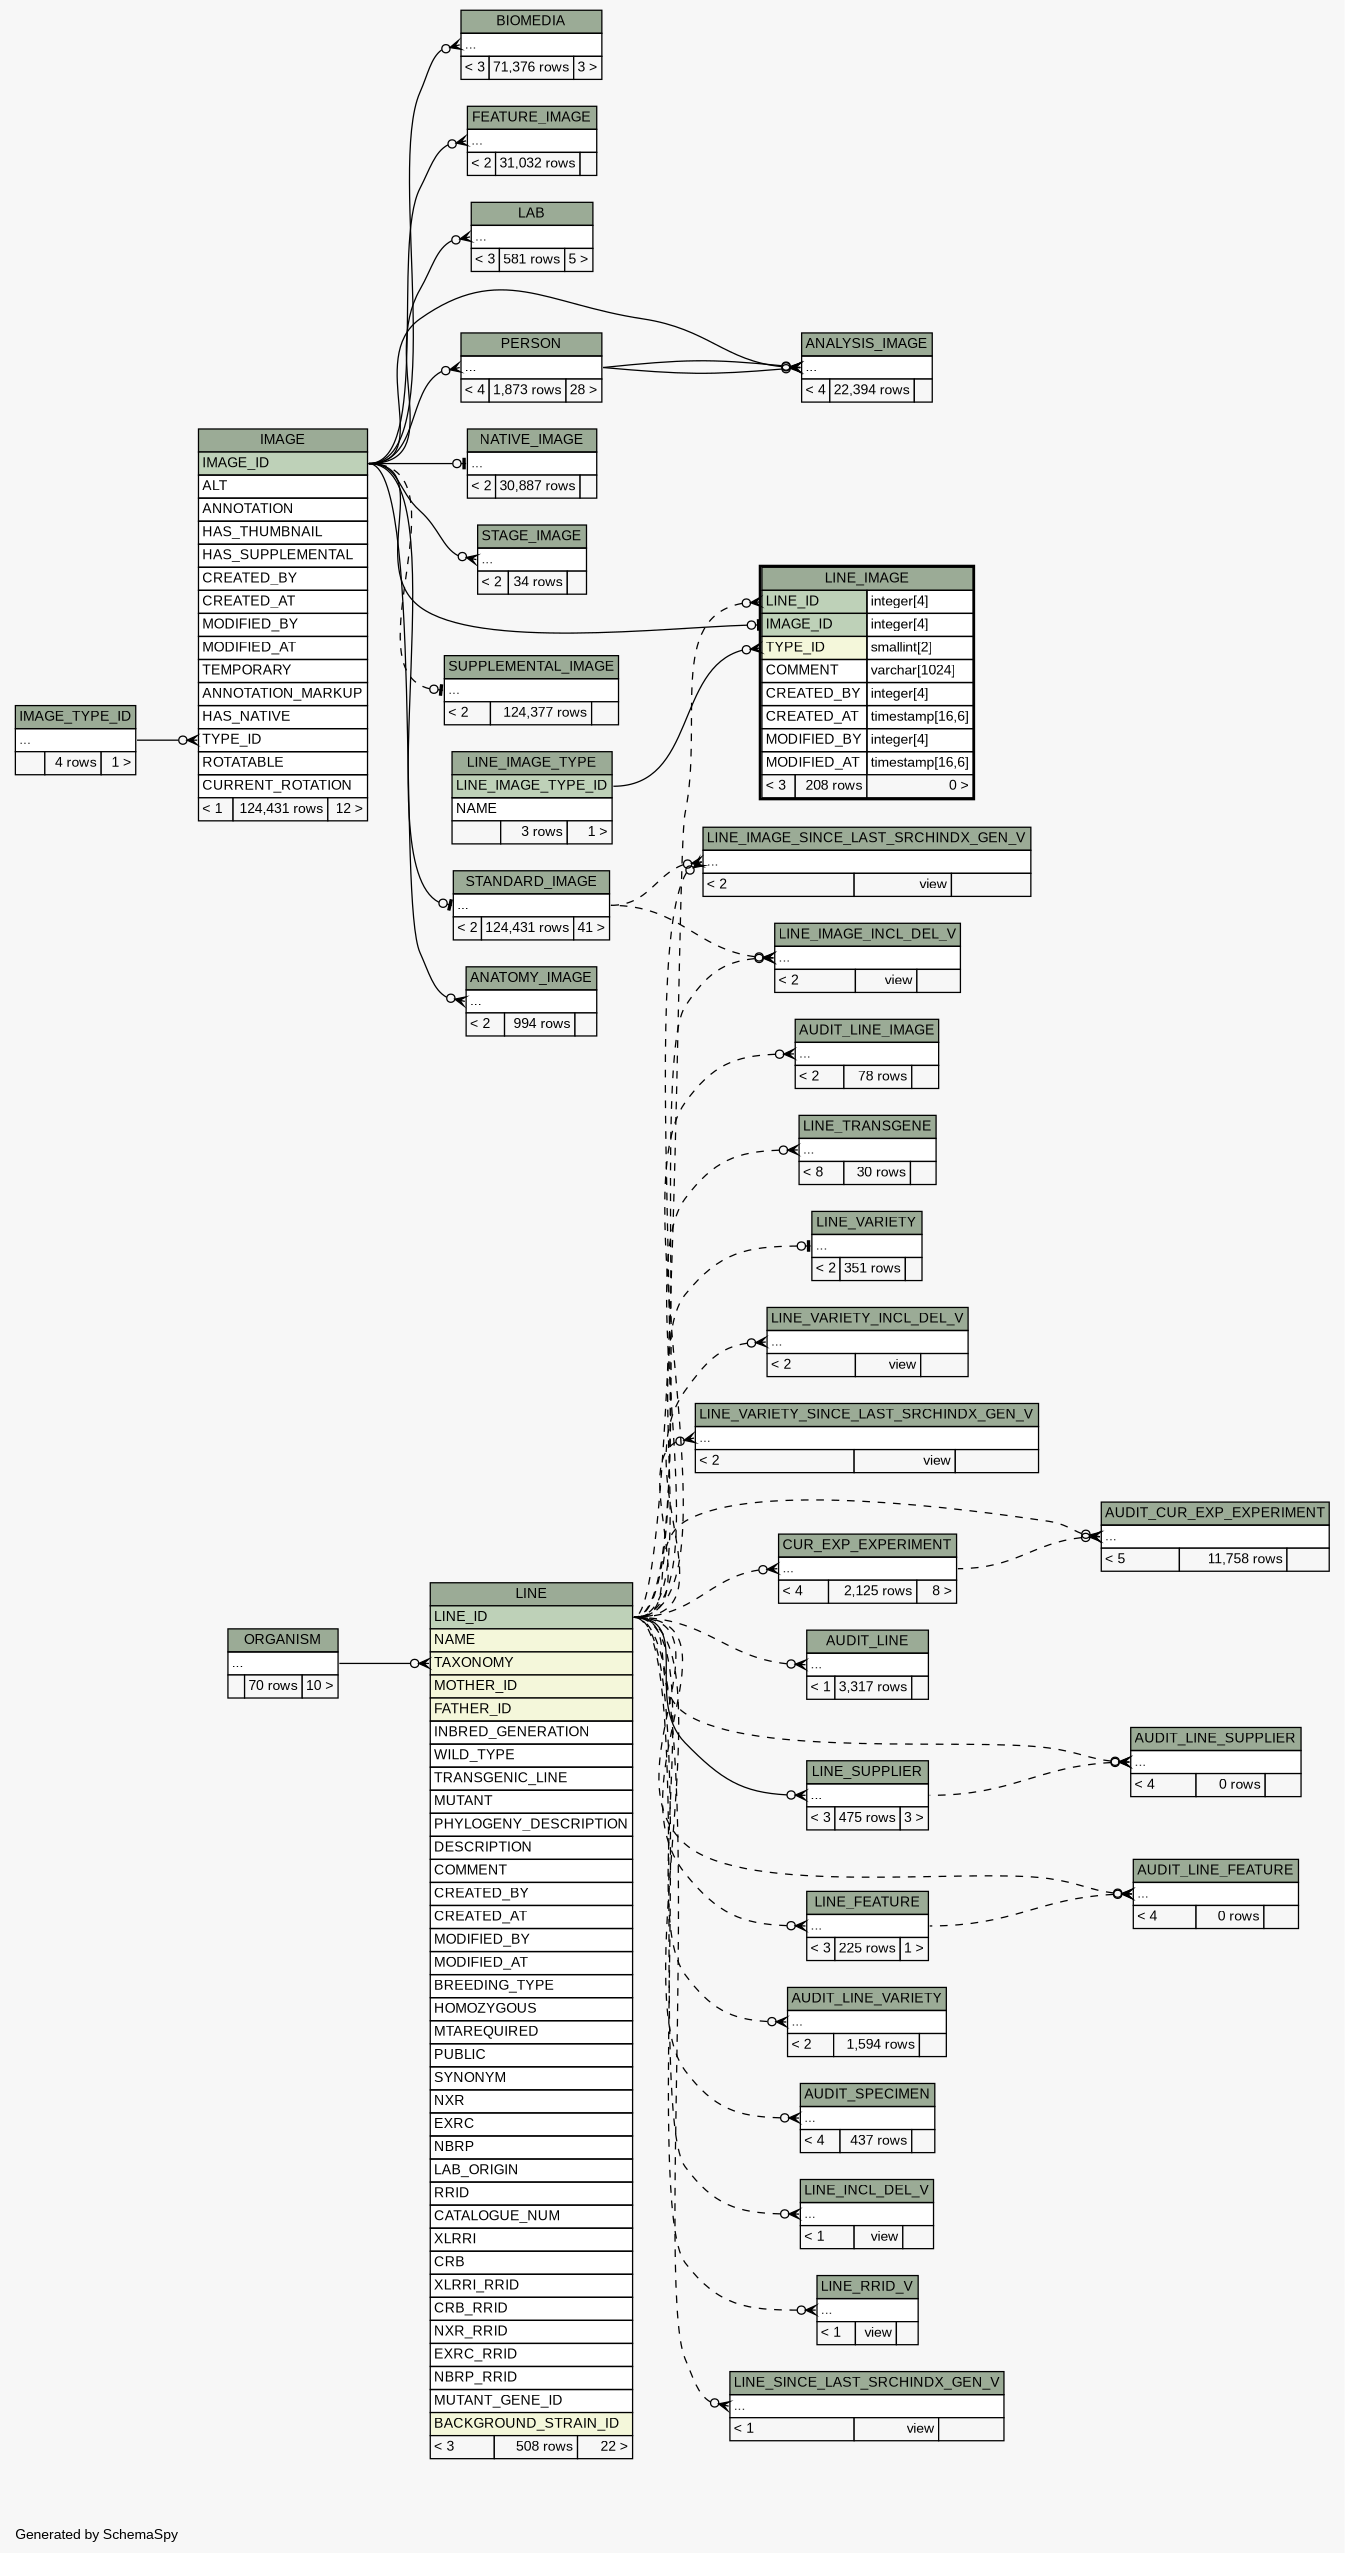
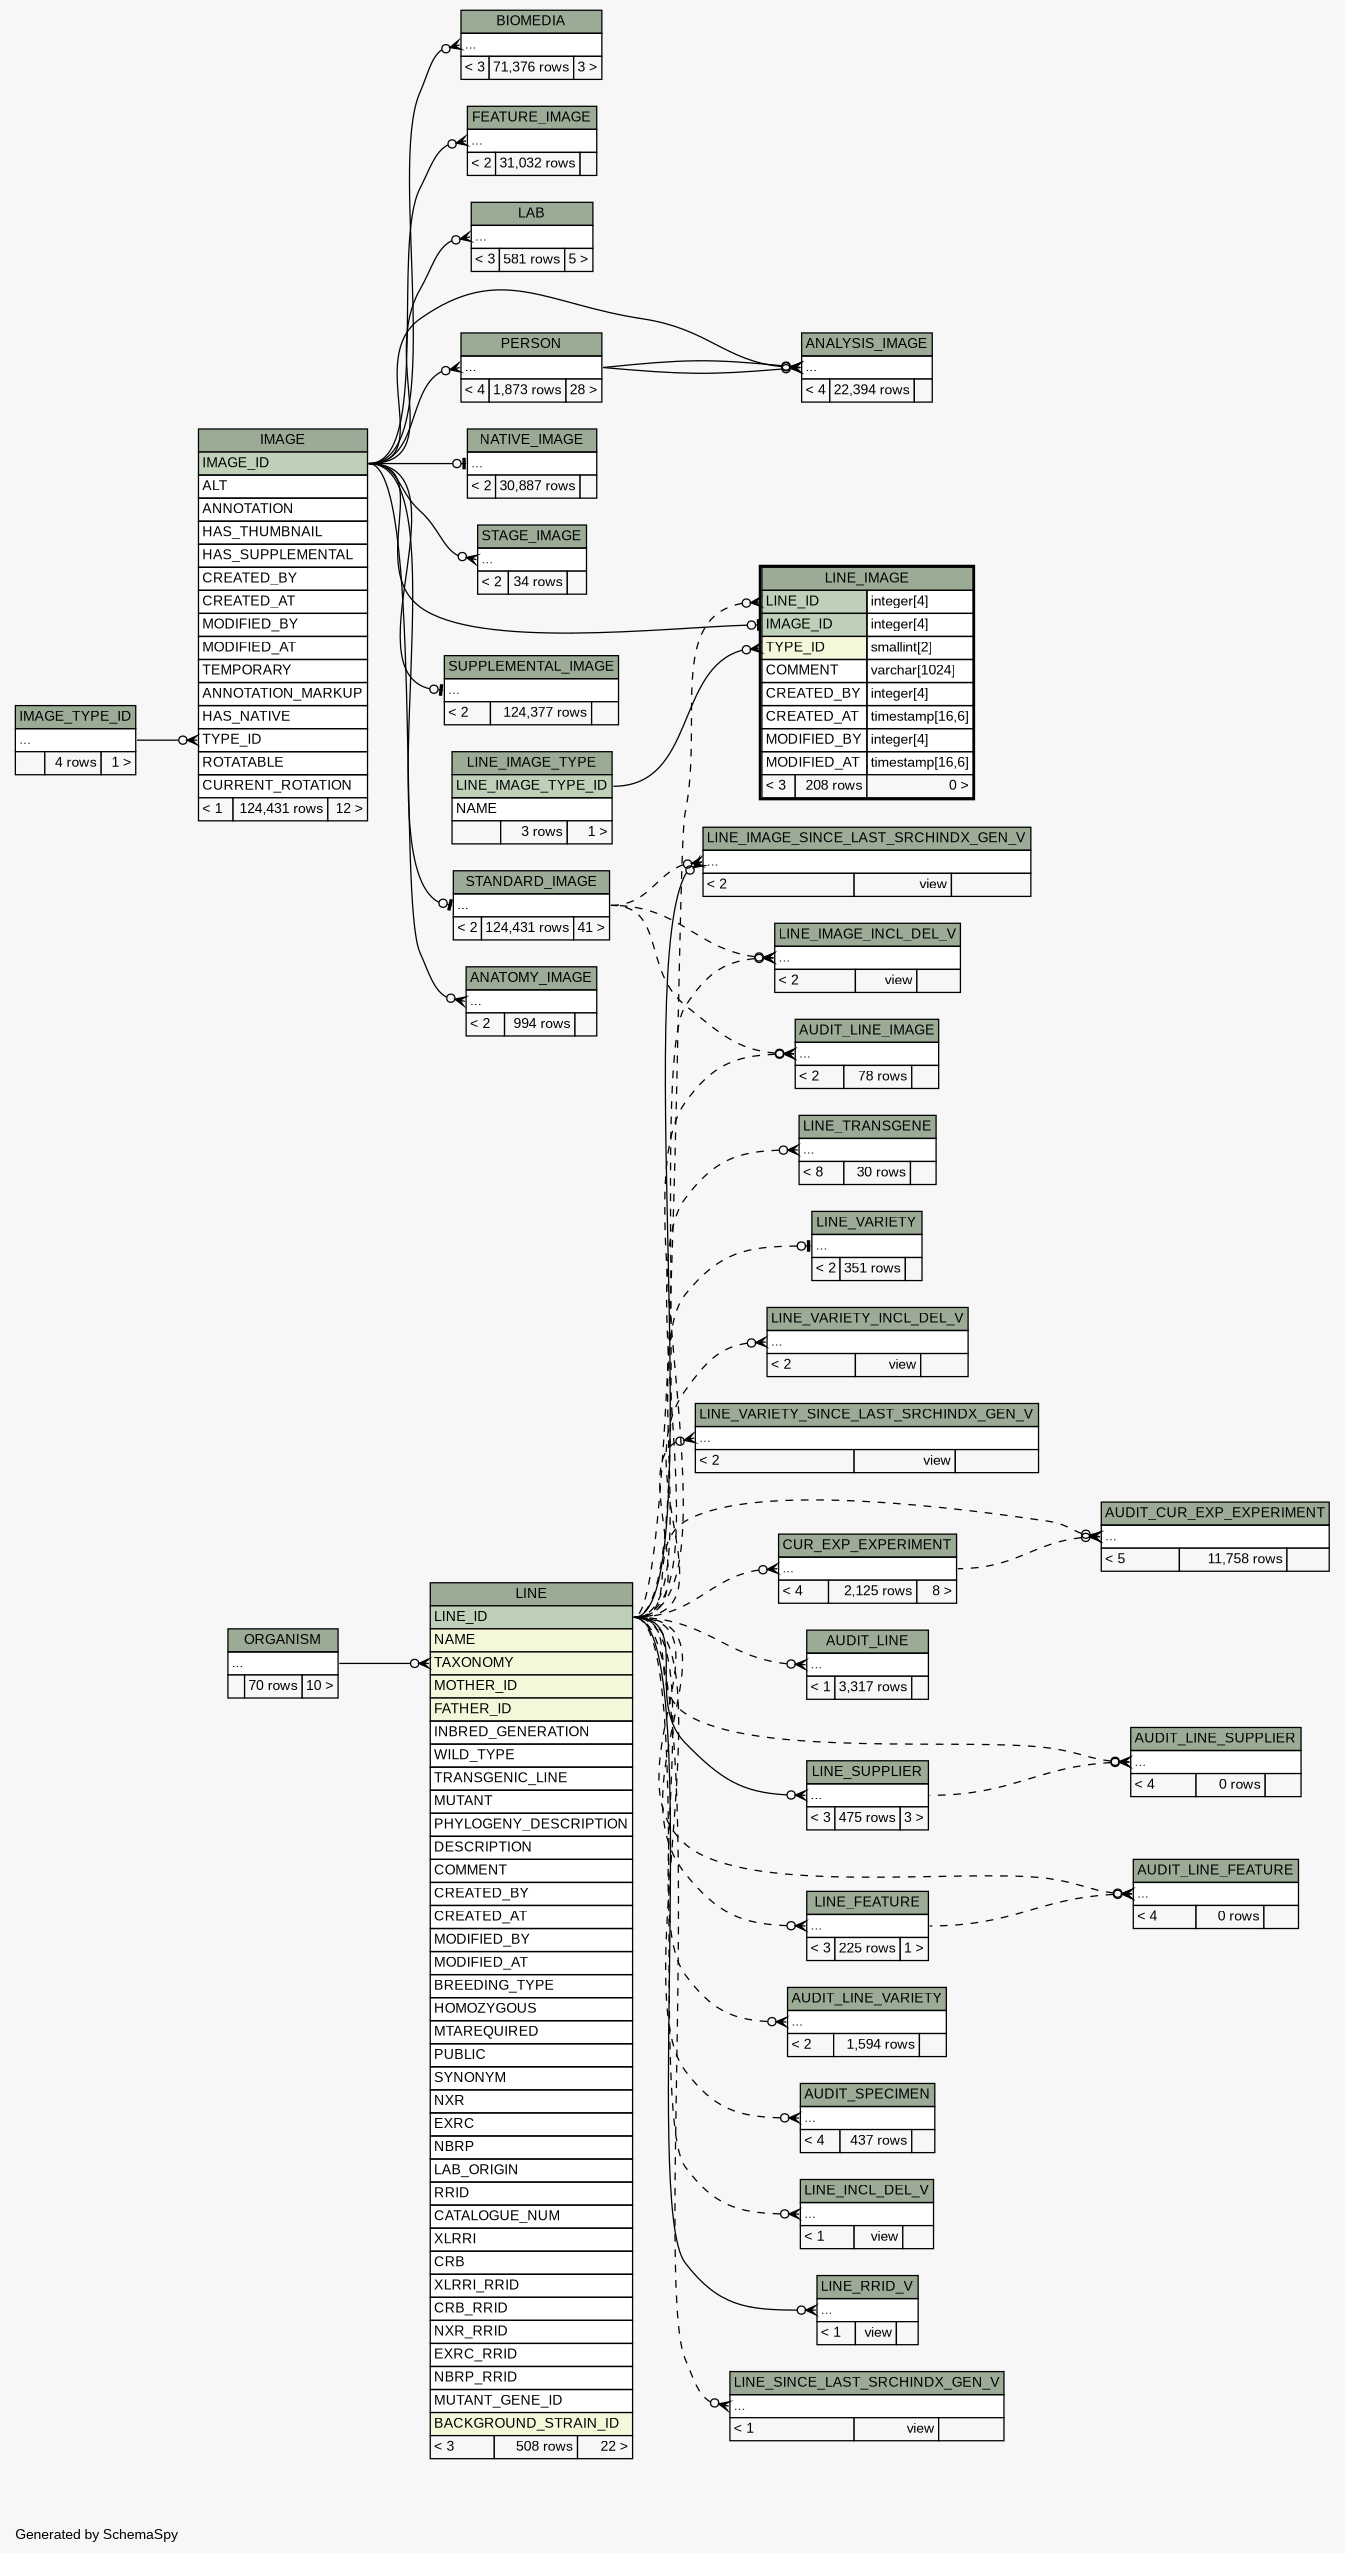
edge "IMAGE" -> "SUPPLEMENTAL_IMAGE": style dashed -> solid
edge "STANDARD_IMAGE" -> "AUDIT_LINE_IMAGE": added
edge "LINE" -> "LINE_IMAGE_SINCE_LAST_SRCHINDX_GEN_V": style dashed -> solid
edge "LINE" -> "LINE_RRID_V": style dashed -> solid
